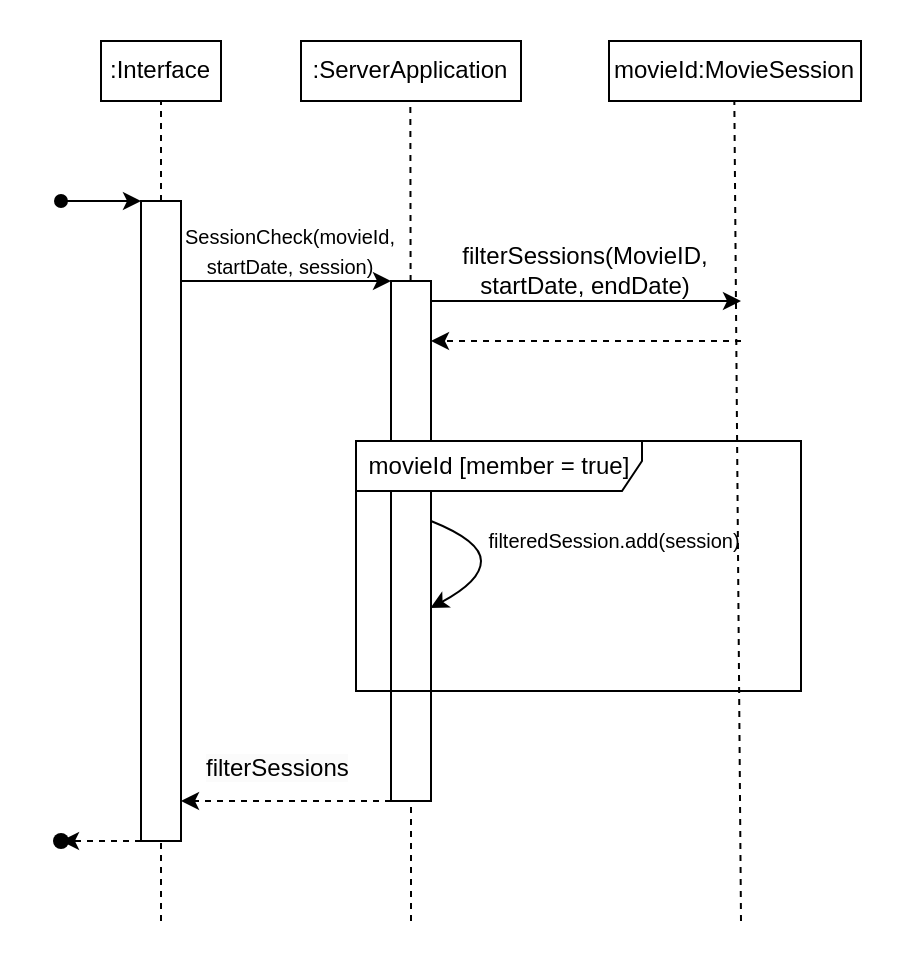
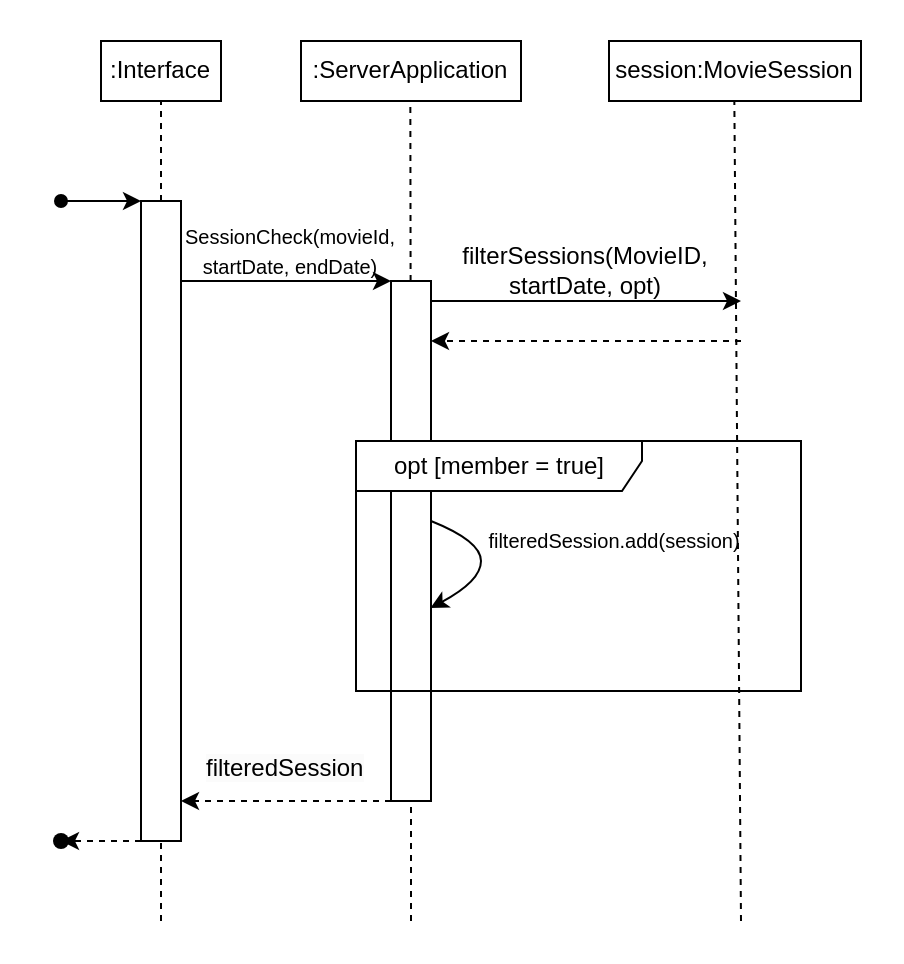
node "movieId:MovieSession": label "movieId:MovieSession" -> "session:MovieSession"
node "SessionCheck(movieId, startDate, session)": label "SessionCheck(movieId, startDate, session)" -> "SessionCheck(movieId, startDate, endDate)"
node "filterSessions(MovieID, startDate, endDate)": label "filterSessions(MovieID, startDate, endDate)" -> "filterSessions(MovieID, startDate, opt)"
node "movieId [member = true]": label "movieId [member = true]" -> "opt [member = true]"
node "filterSessions": label "filterSessions" -> "filteredSession"
